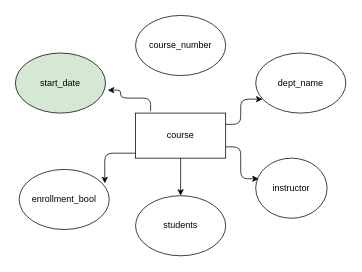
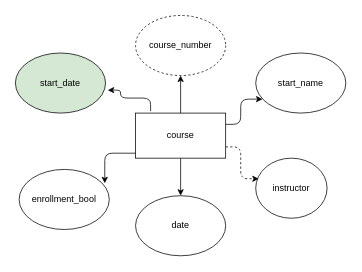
node "course_number": style solid -> dashed
node "dept_name": label "dept_name" -> "start_name"
edge "course" -> "course_number": added
edge "course" -> "instructor": style solid -> dashed
node "students": label "students" -> "date"
